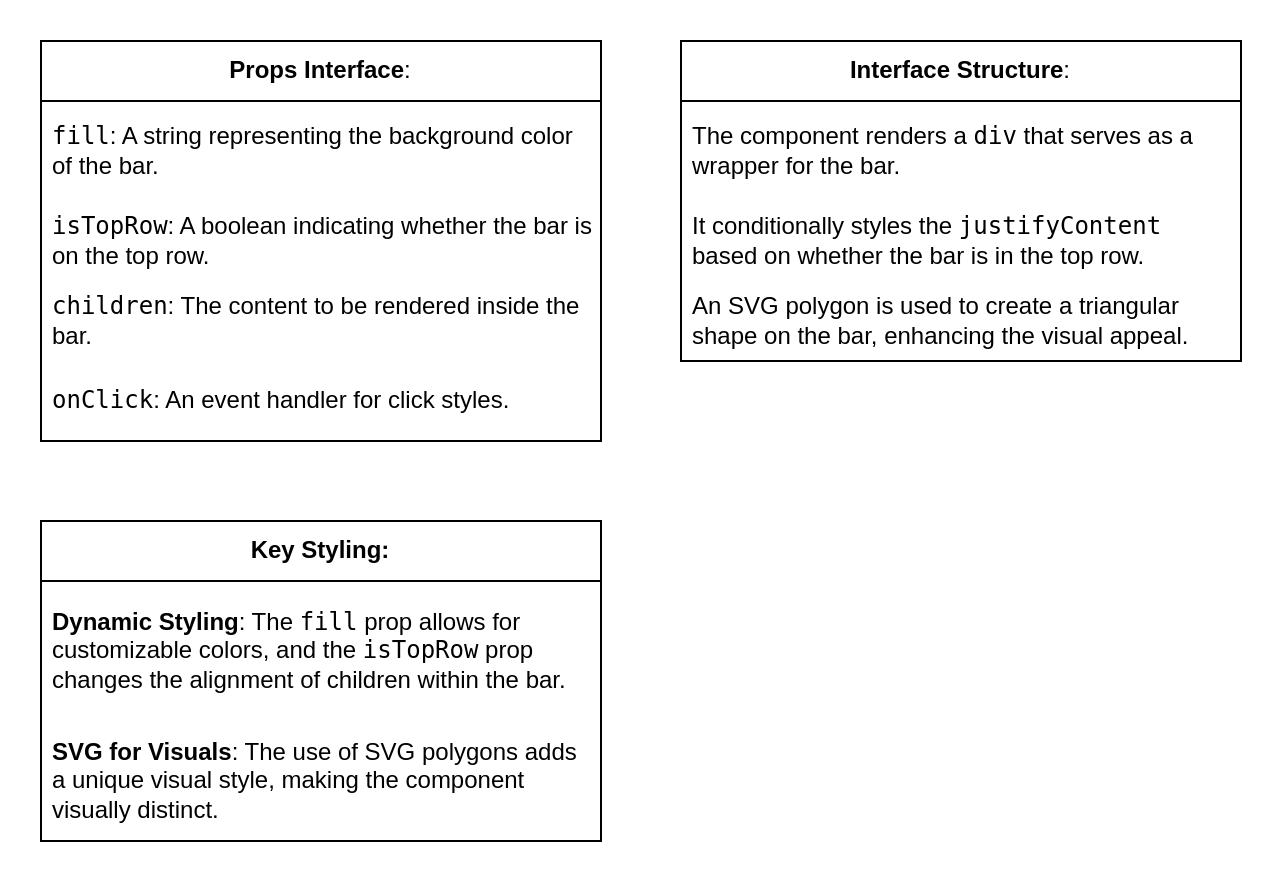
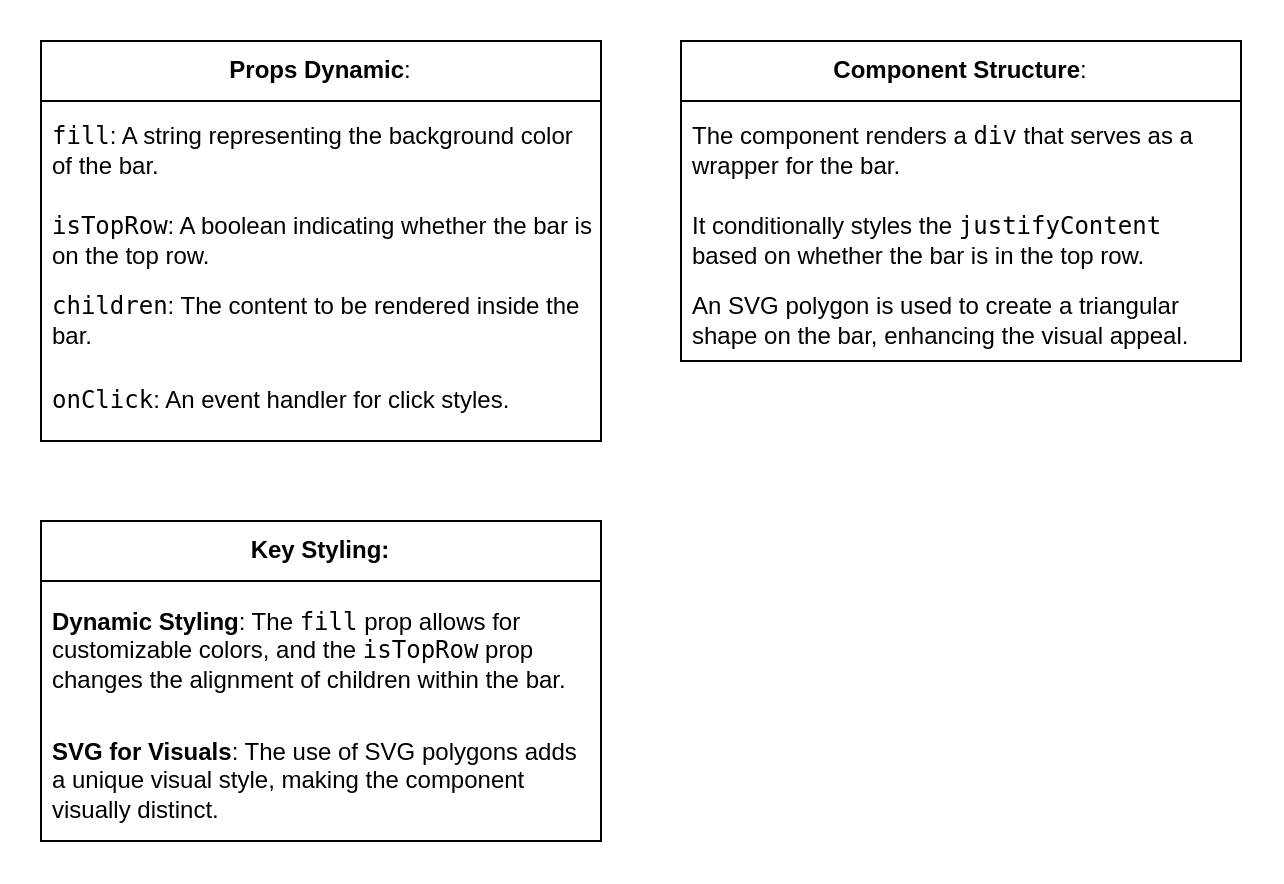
node "Props Interface:": label "Props Interface:" -> "Props Dynamic:"
node "Interface Structure:": label "Interface Structure:" -> "Component Structure:"
